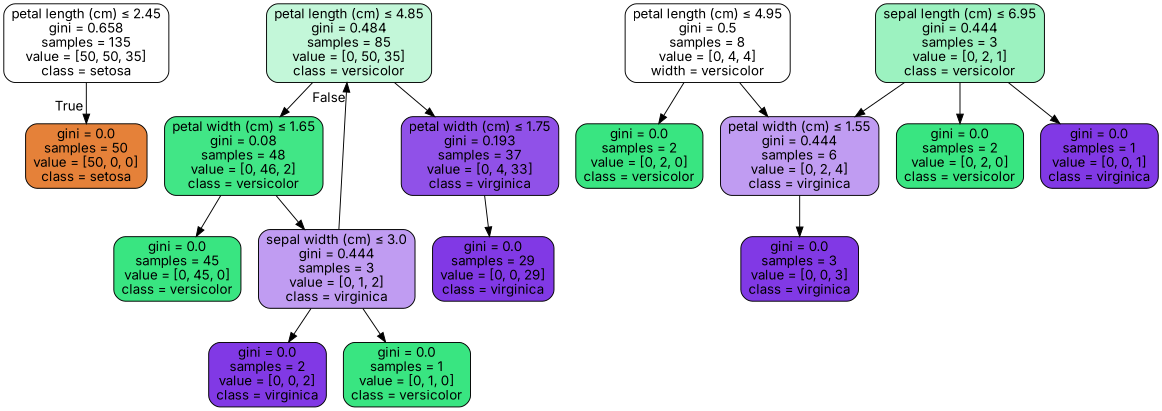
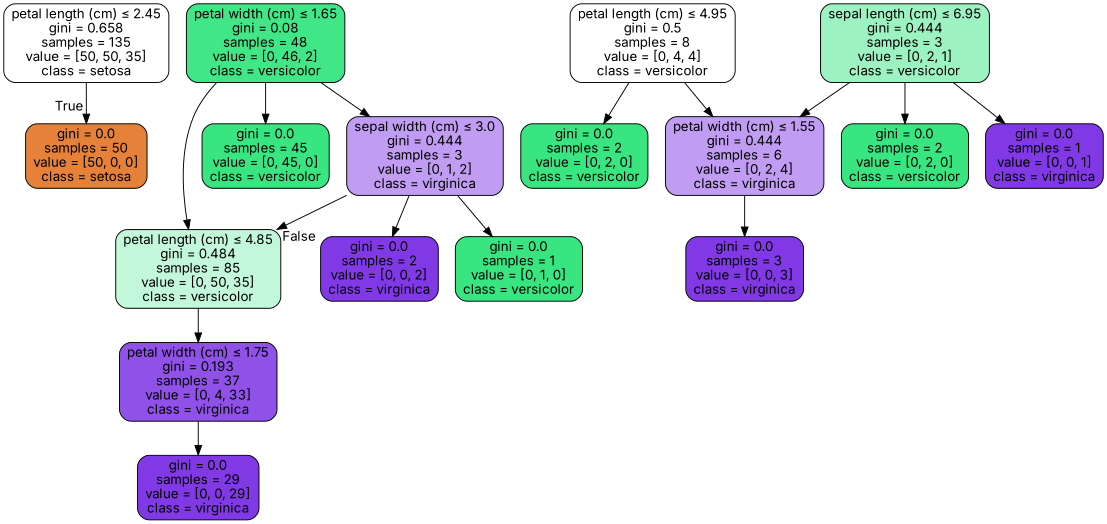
node "petal length (cm) ≤ 4.95": text "width = versicolor" -> "class = versicolor"
edge "petal length (cm) ≤ 4.85" -> "petal width (cm) ≤ 1.65": reversed
